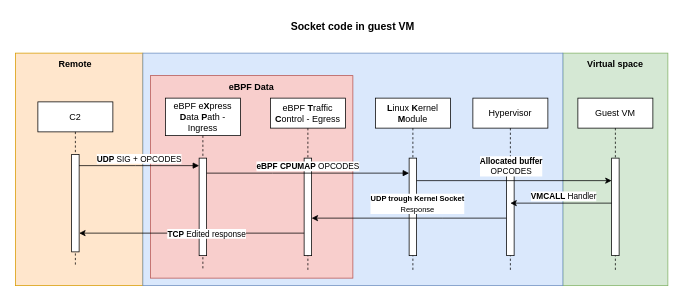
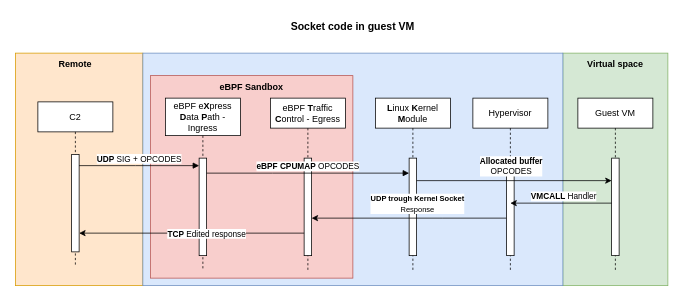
node "eBPF Data": label "eBPF Data" -> "eBPF Sandbox"
